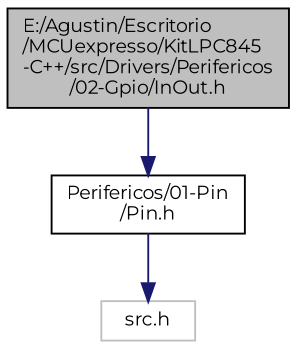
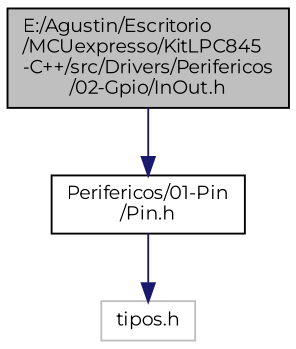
node "src.h": label "src.h" -> "tipos.h"
